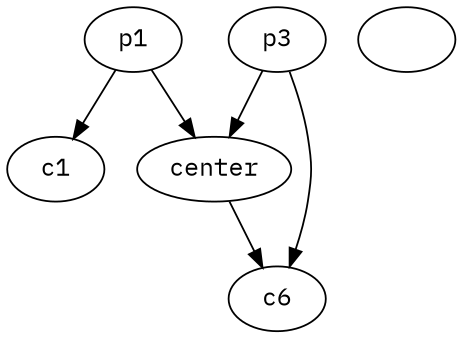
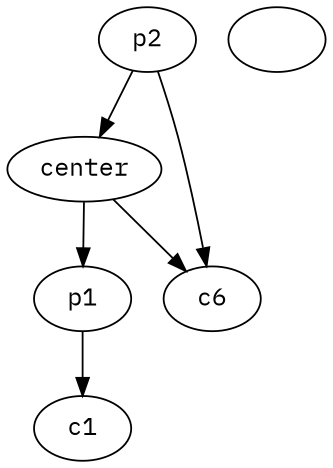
node "p3": label "p3" -> "p2"
edge "p1" -> "center": reversed
